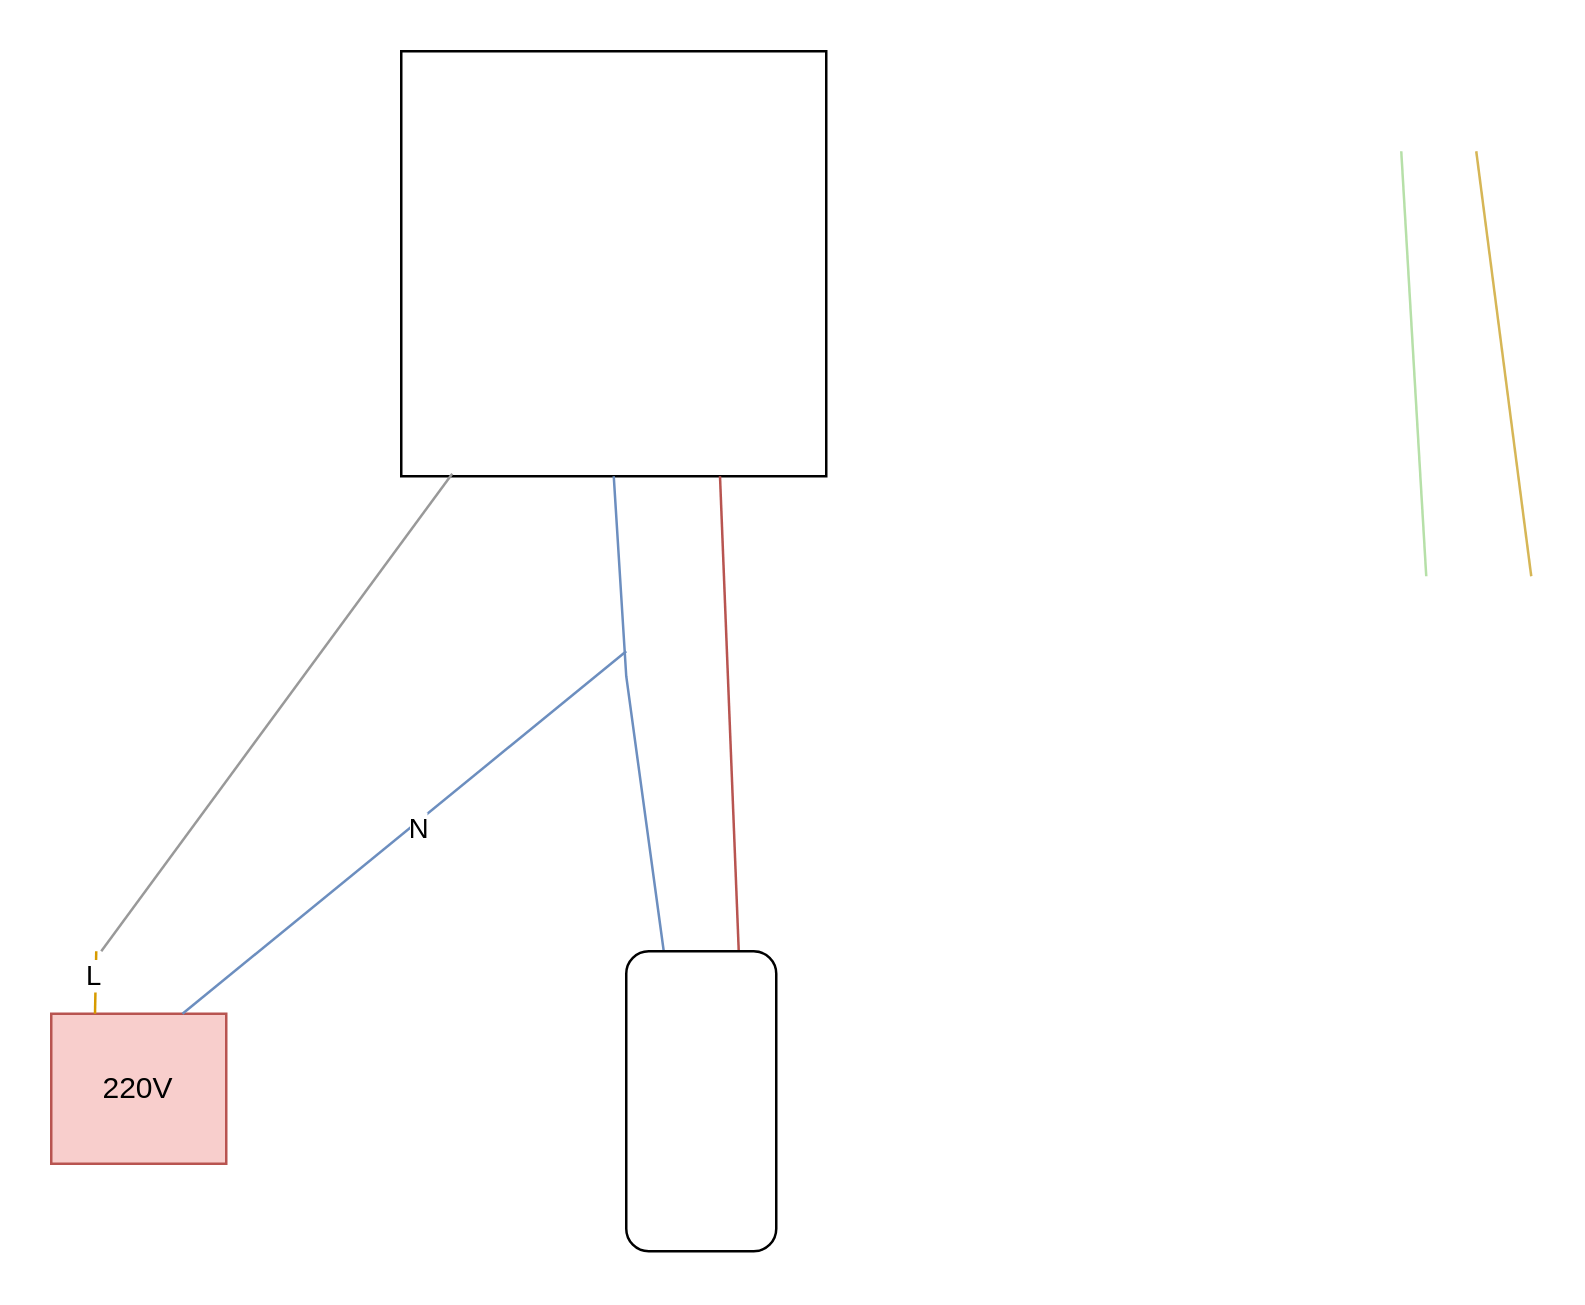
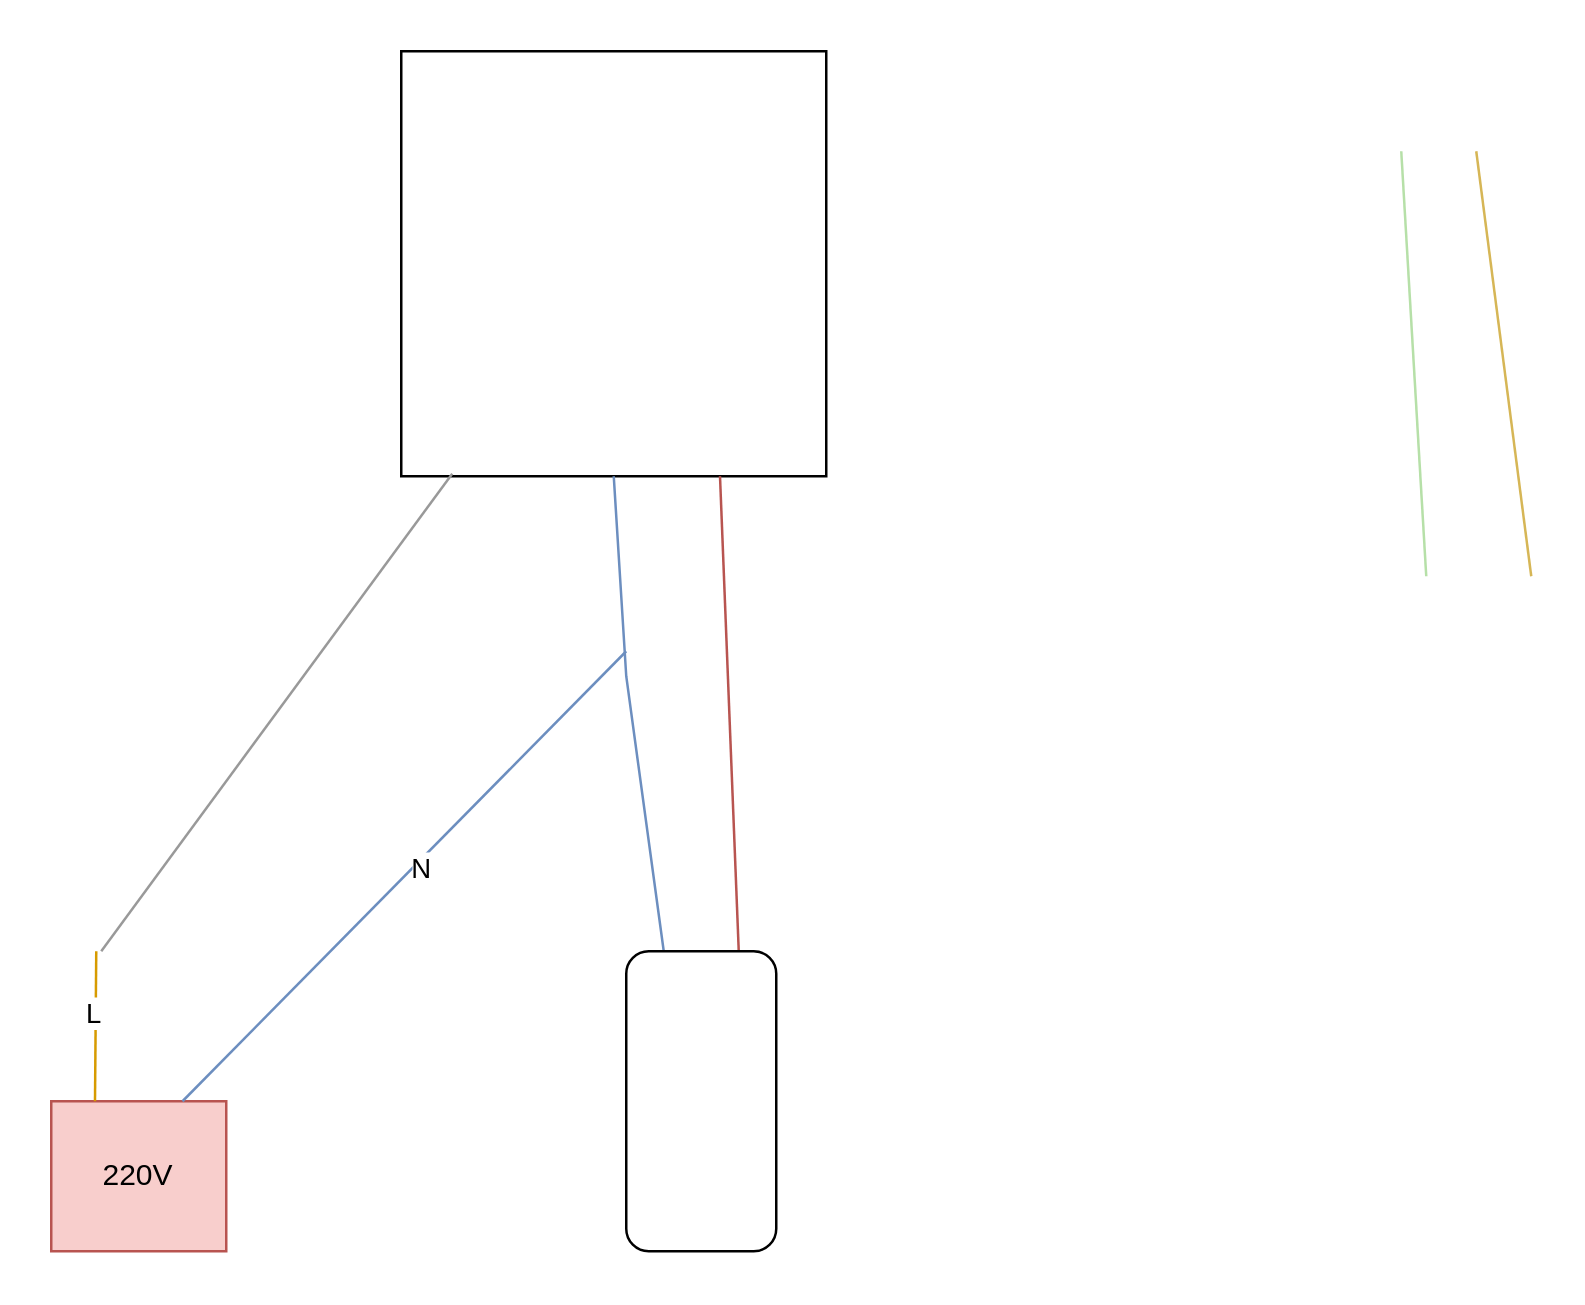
node "220V": moved (139, 1089) -> (139, 1176)
